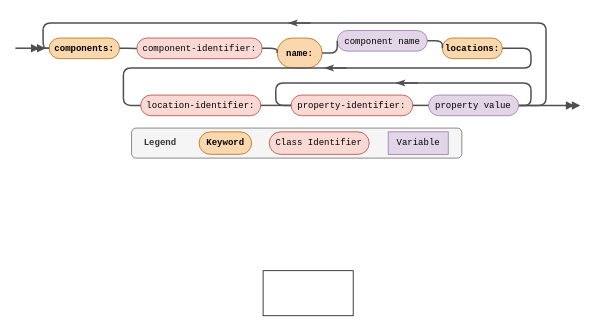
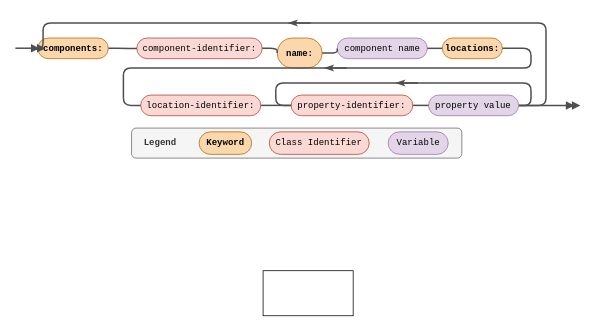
node "component name": moved (382, 41) -> (382, 48)
node "components:": moved (84, 48) -> (73, 48)
node "Variable": shape rectangle -> rounded rectangle
